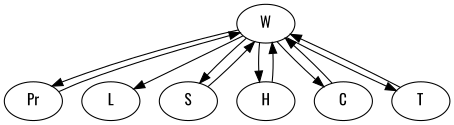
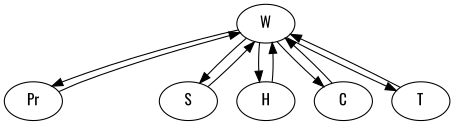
node "L": removed
